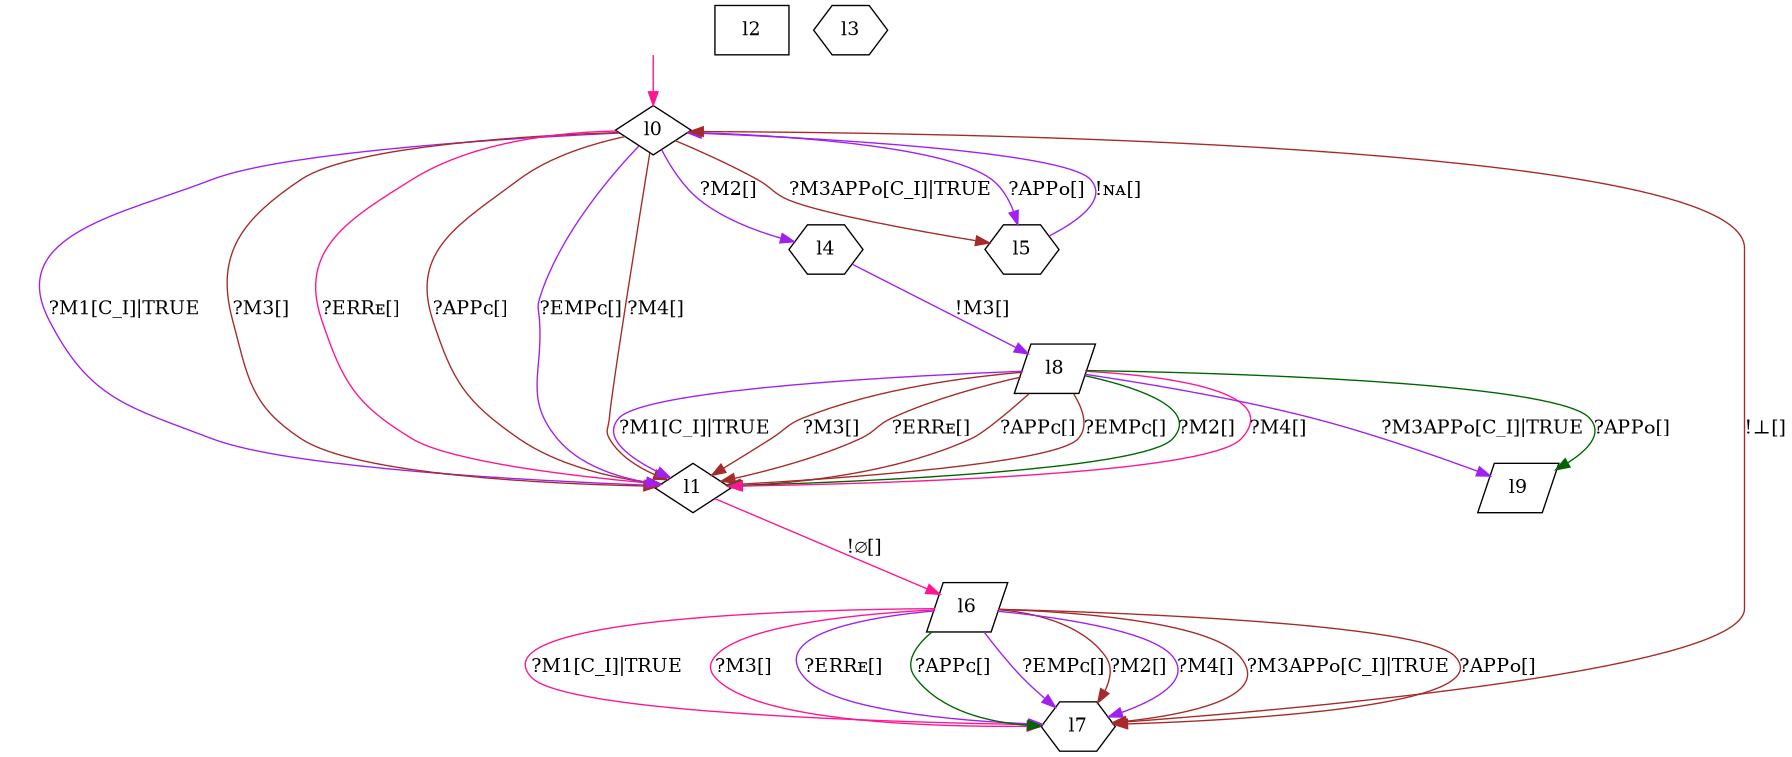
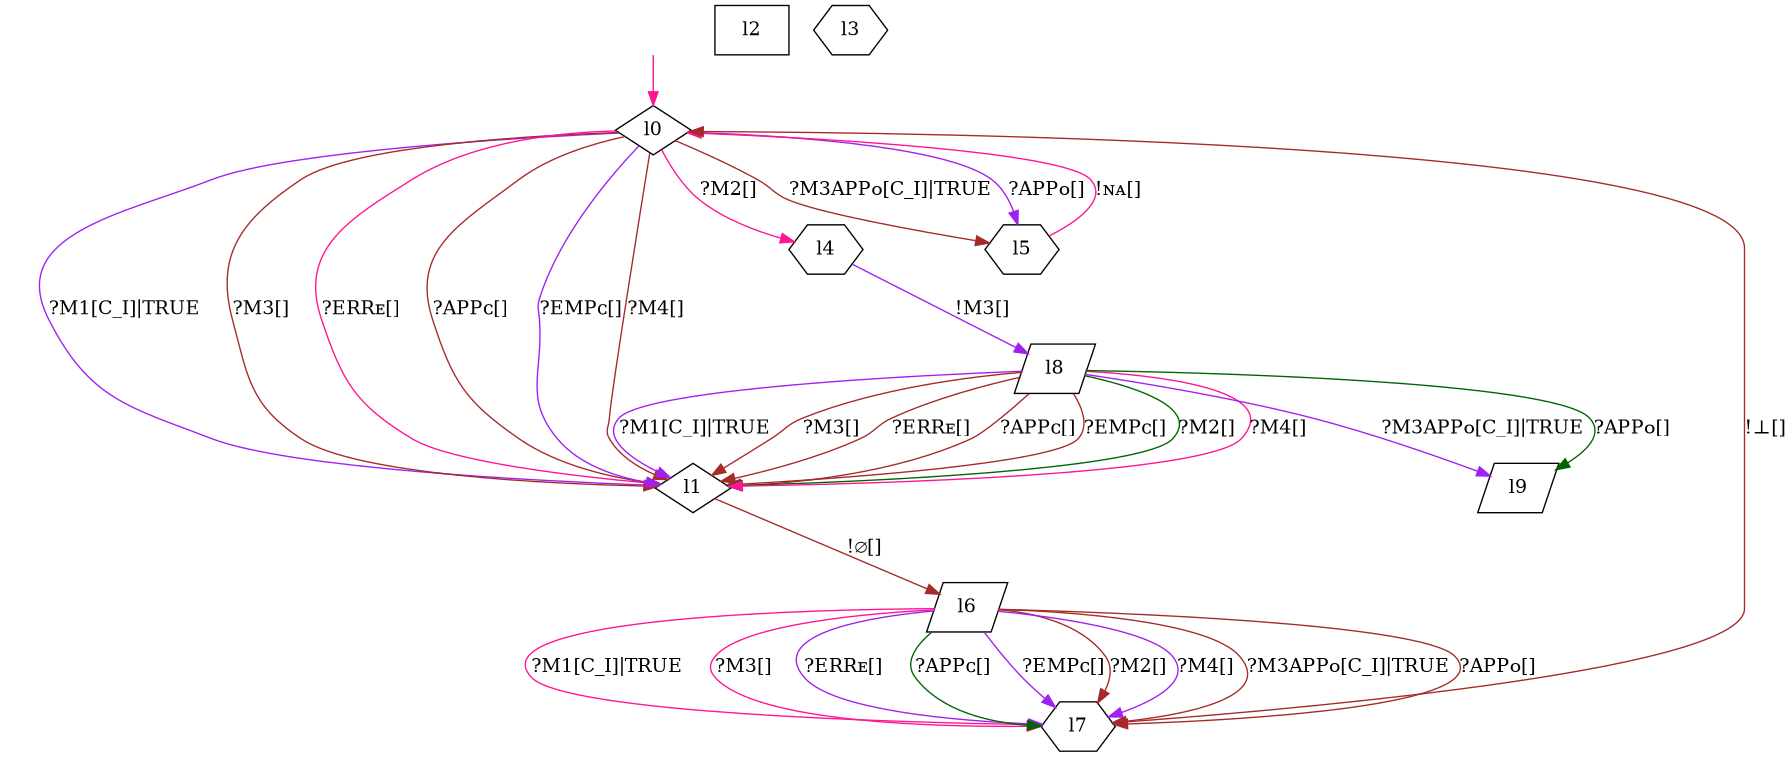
edge "l5" -> "l0": color purple -> deeppink
edge "l0" -> "l4": color purple -> deeppink
edge "l1" -> "l6": color deeppink -> brown
